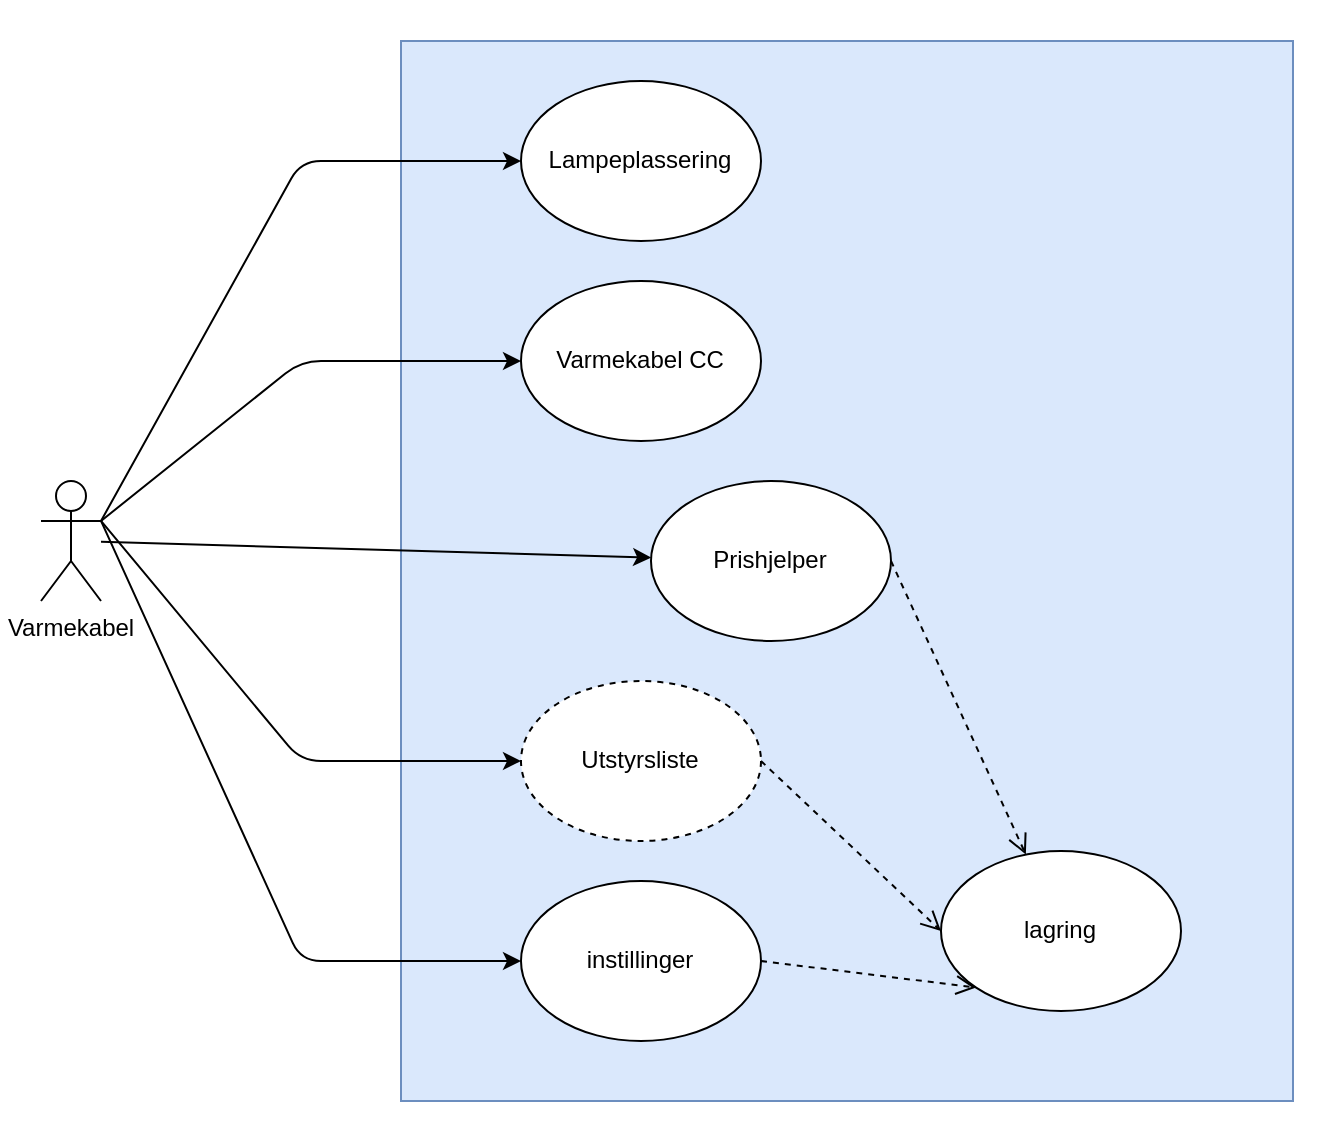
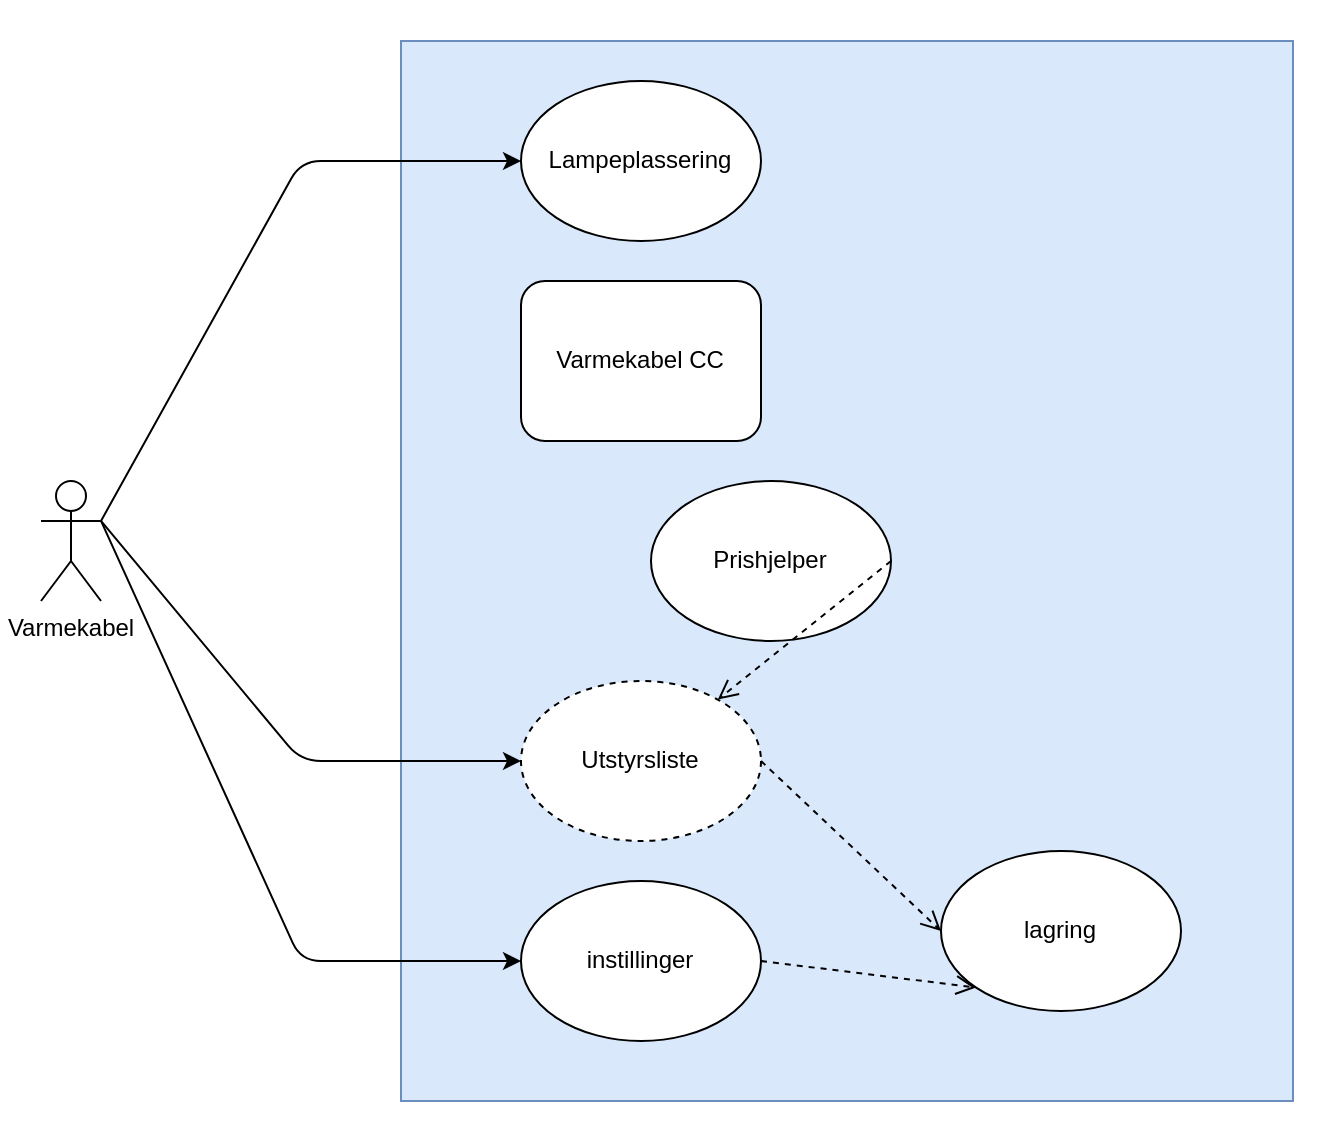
node "Varmekabel CC": shape ellipse -> rounded rectangle
edge "Varmekabel" -> "Varmekabel CC": removed
edge "Varmekabel" -> "Prishjelper": removed
edge "Prishjelper" -> "lagring": now "Prishjelper" -> "Utstyrsliste"
